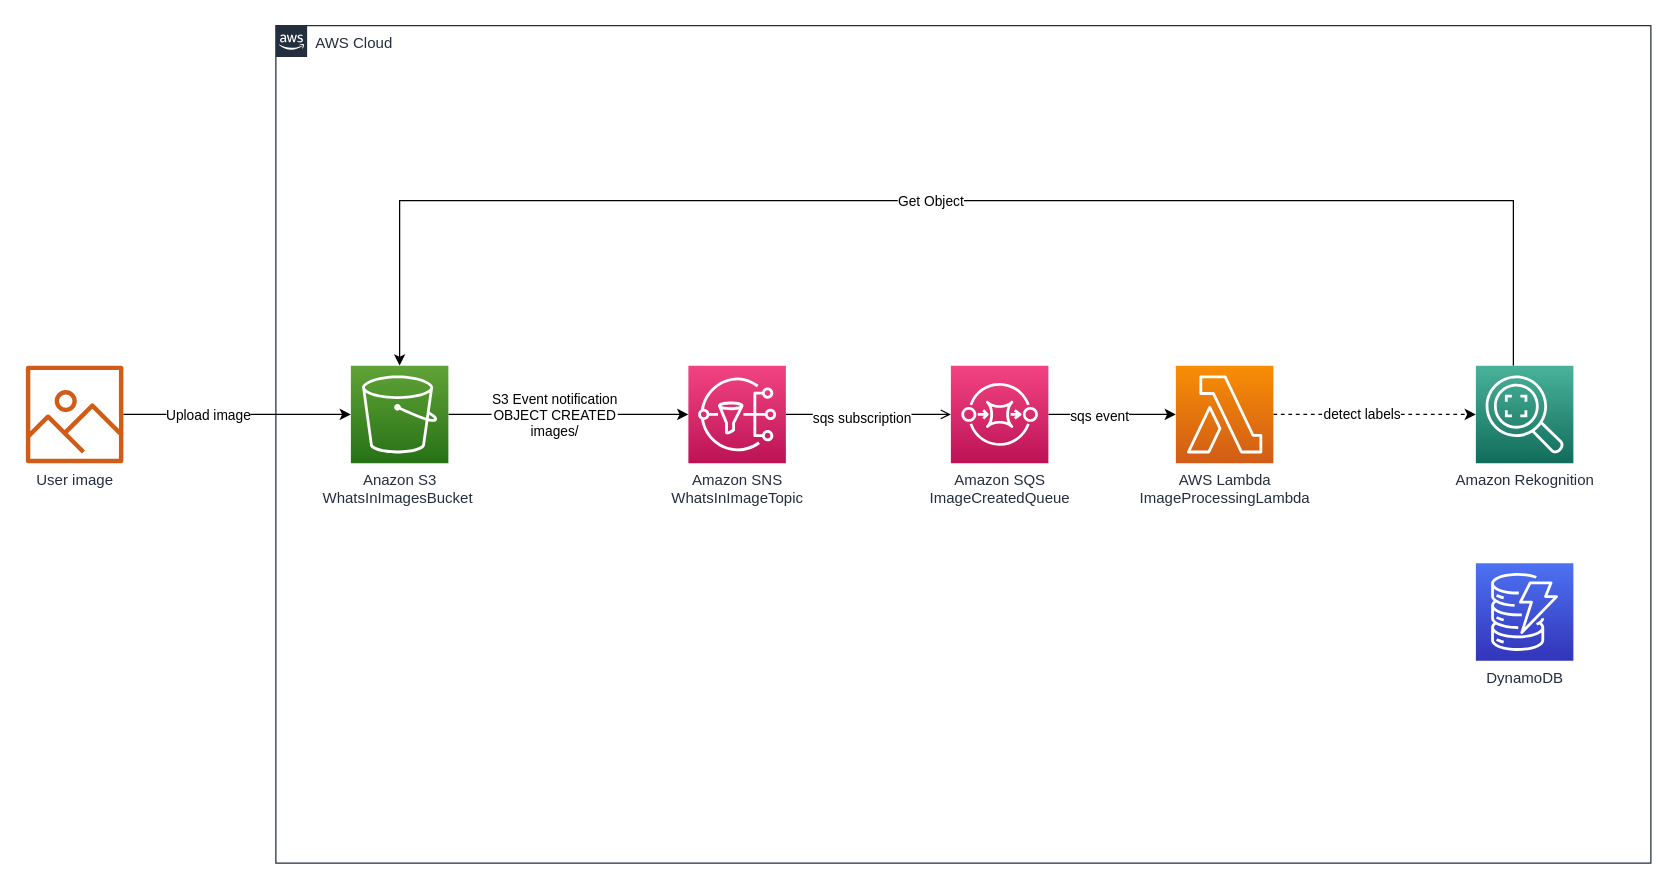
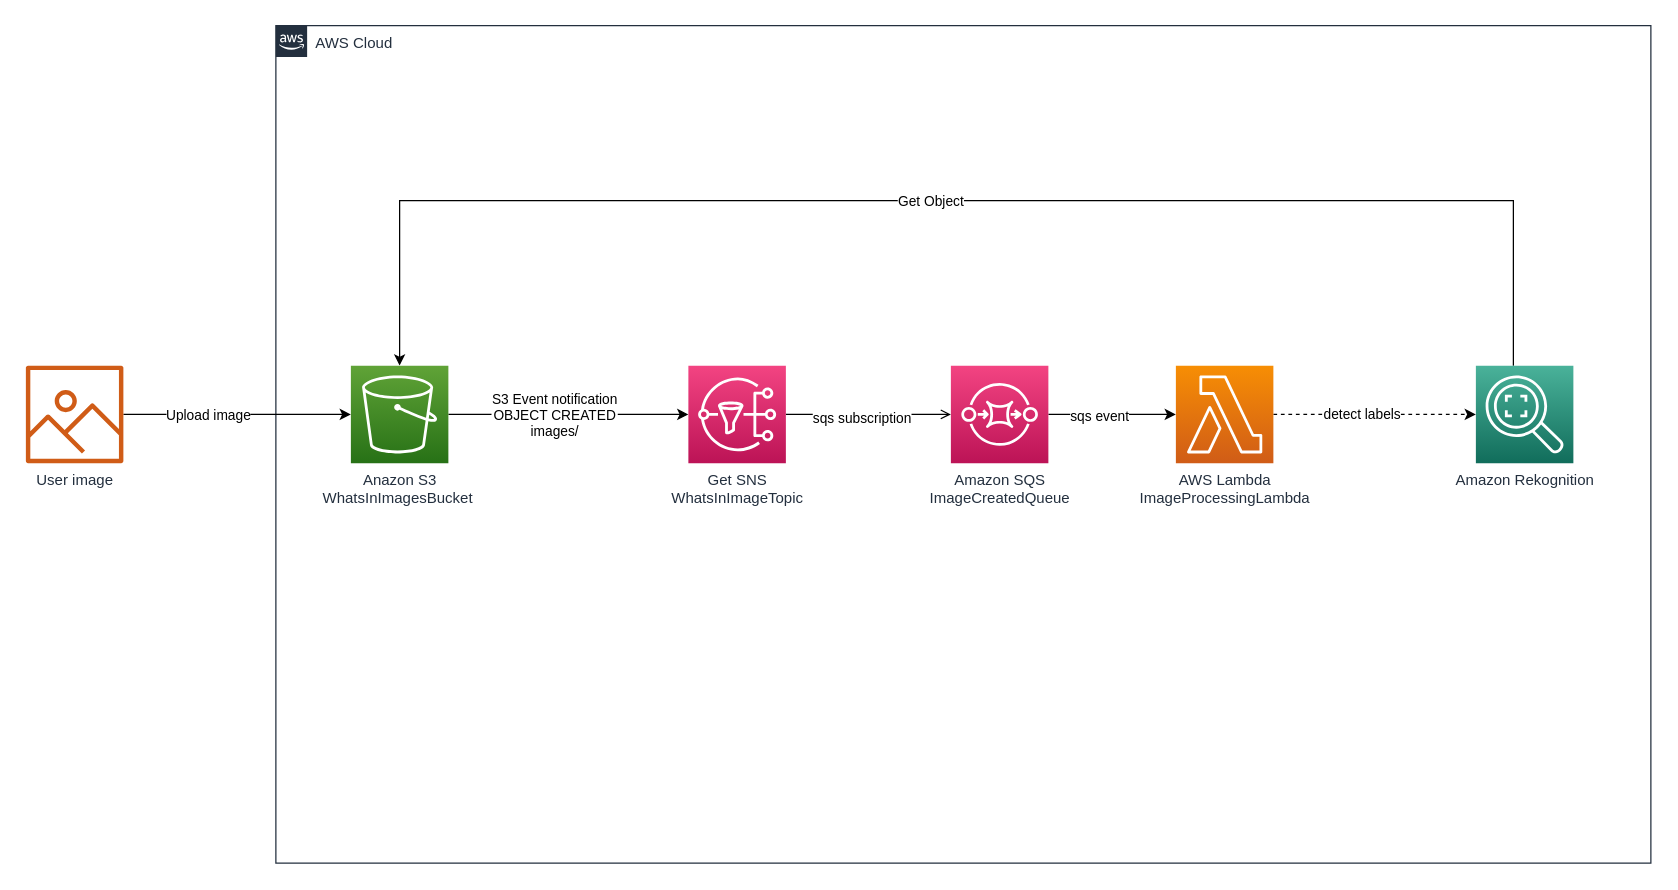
node "Amazon SNS WhatsInImageTopic": label "Amazon SNS WhatsInImageTopic" -> "Get SNS WhatsInImageTopic"
node "DynamoDB": removed
